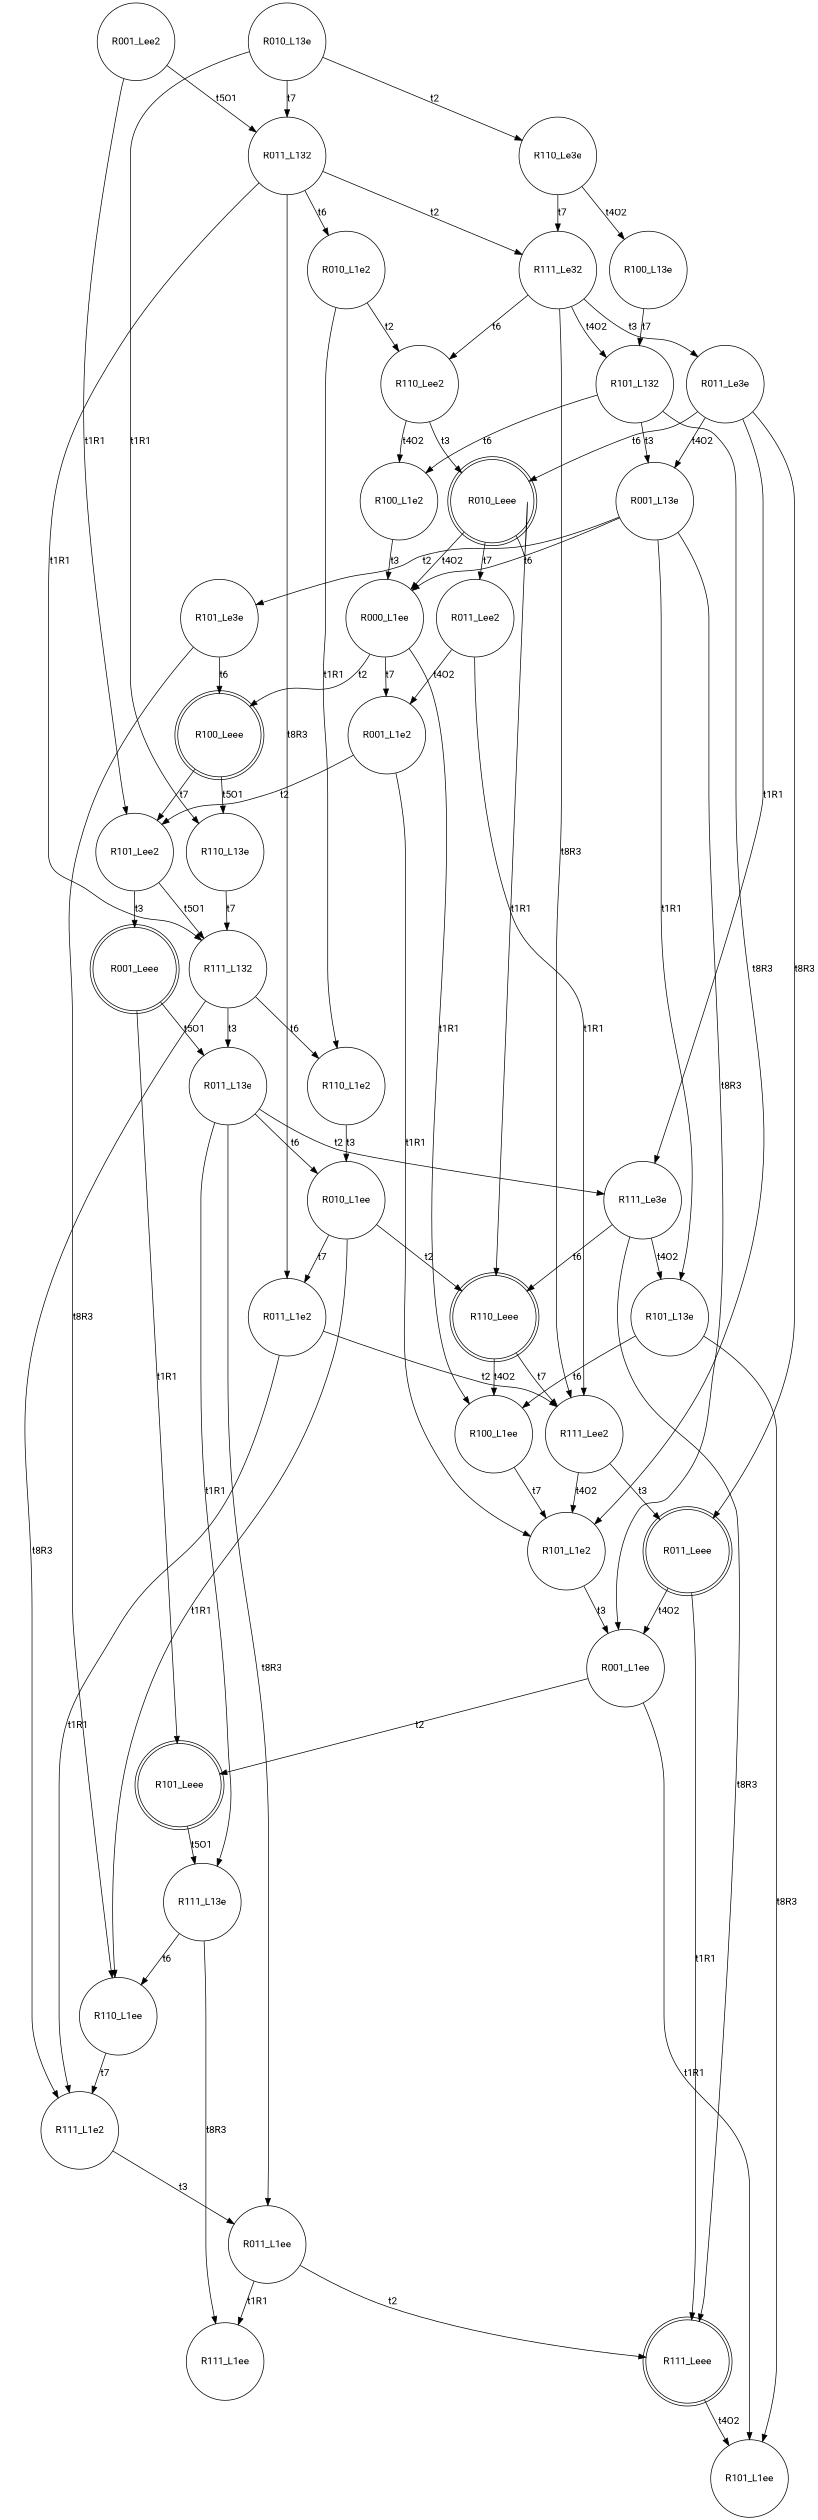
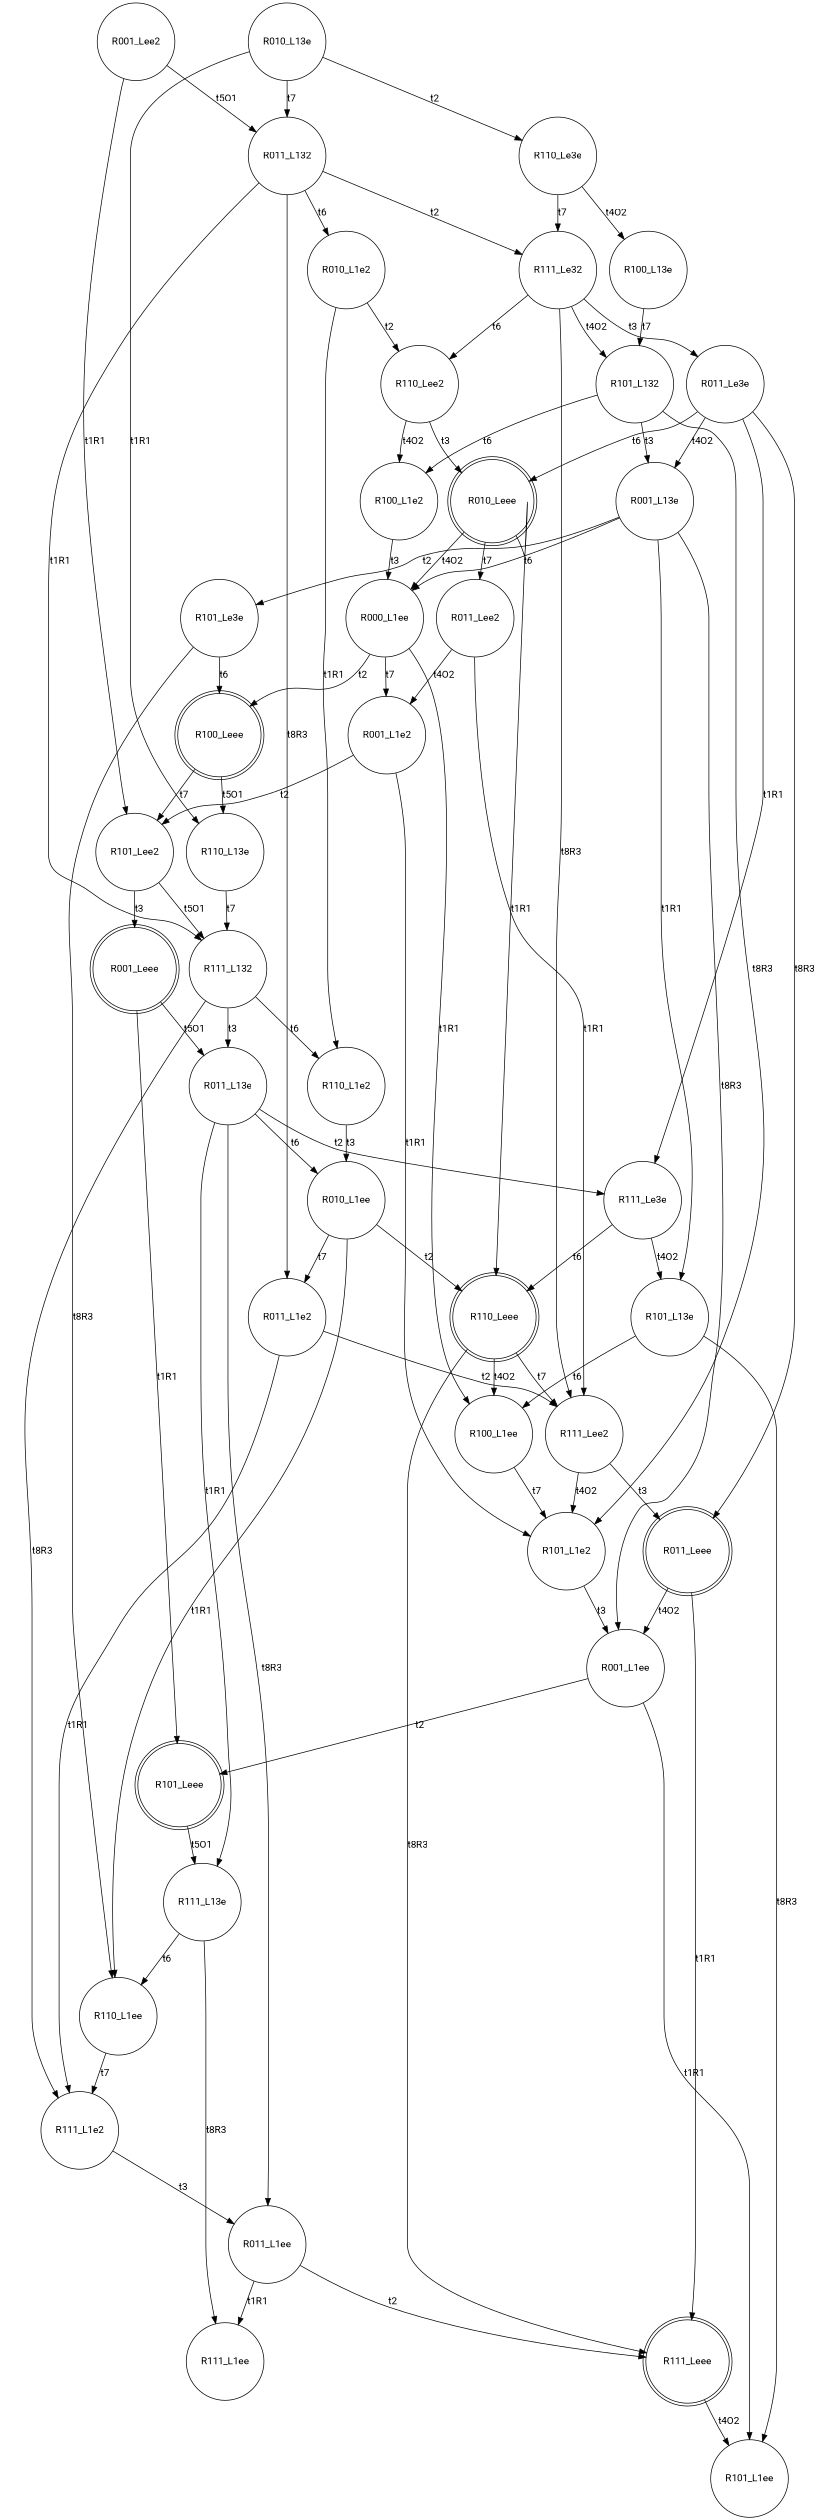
edge "R111_Le3e" -> "R111_Leee": now "R110_Leee" -> "R111_Leee"
